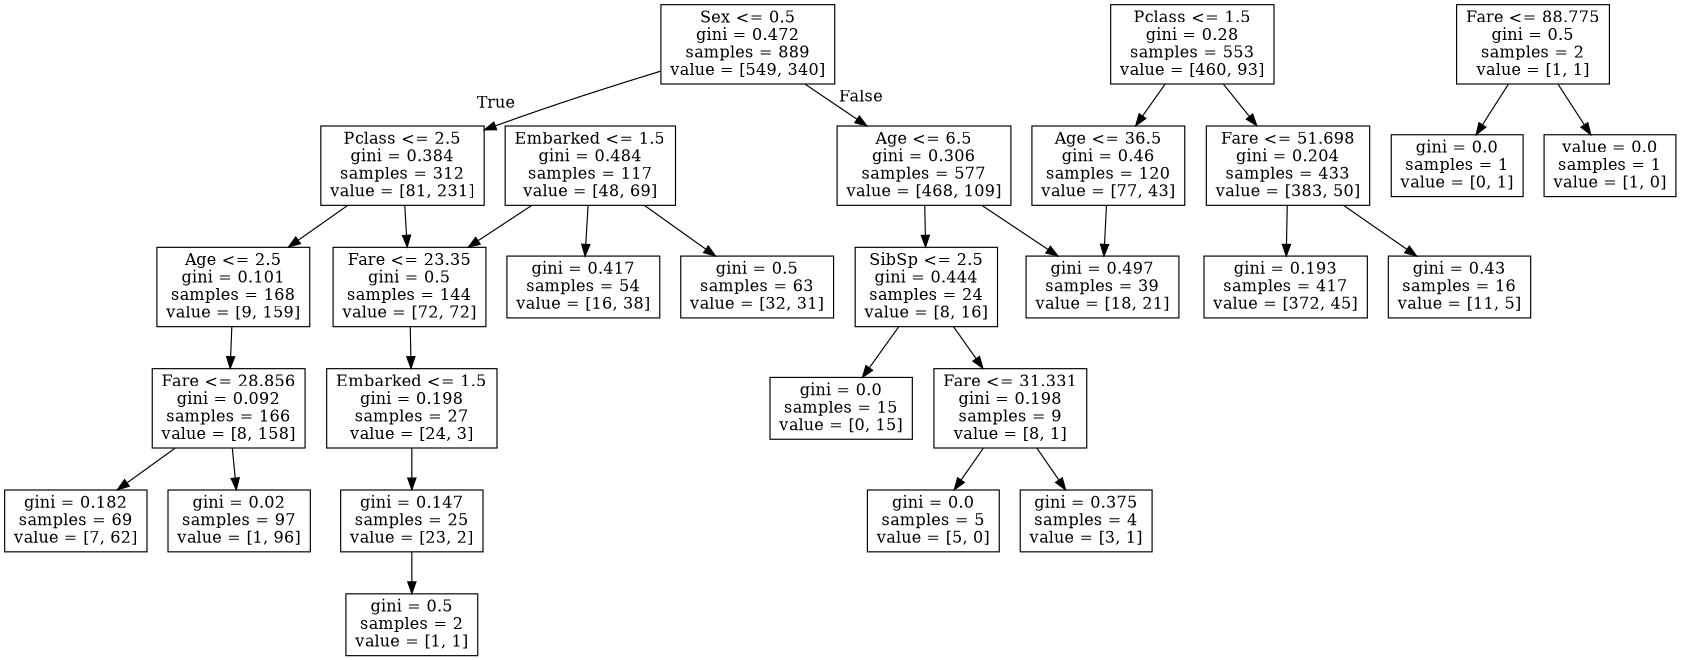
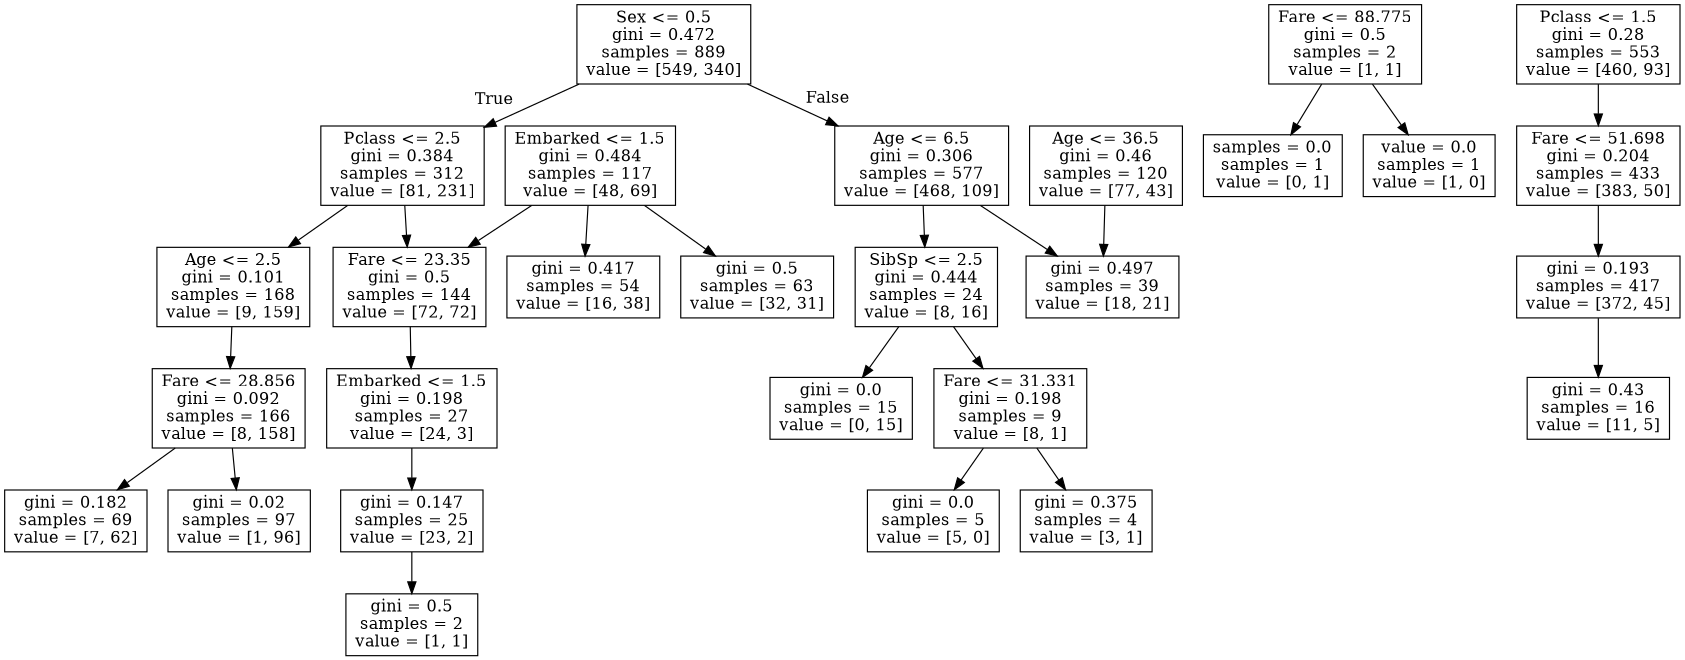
edge "Pclass <= 1.5 gini = 0.28 samples = 553 value = [460, 93]" -> "Age <= 36.5 gini = 0.46 samples = 120 value = [77, 43]": removed
node "gini = 0.0 samples = 1 value = [0, 1]": label "gini = 0.0 samples = 1 value = [0, 1]" -> "samples = 0.0 samples = 1 value = [0, 1]"
edge "Fare <= 51.698 gini = 0.204 samples = 433 value = [383, 50]" -> "gini = 0.43 samples = 16 value = [11, 5]": now "gini = 0.193 samples = 417 value = [372, 45]" -> "gini = 0.43 samples = 16 value = [11, 5]"
